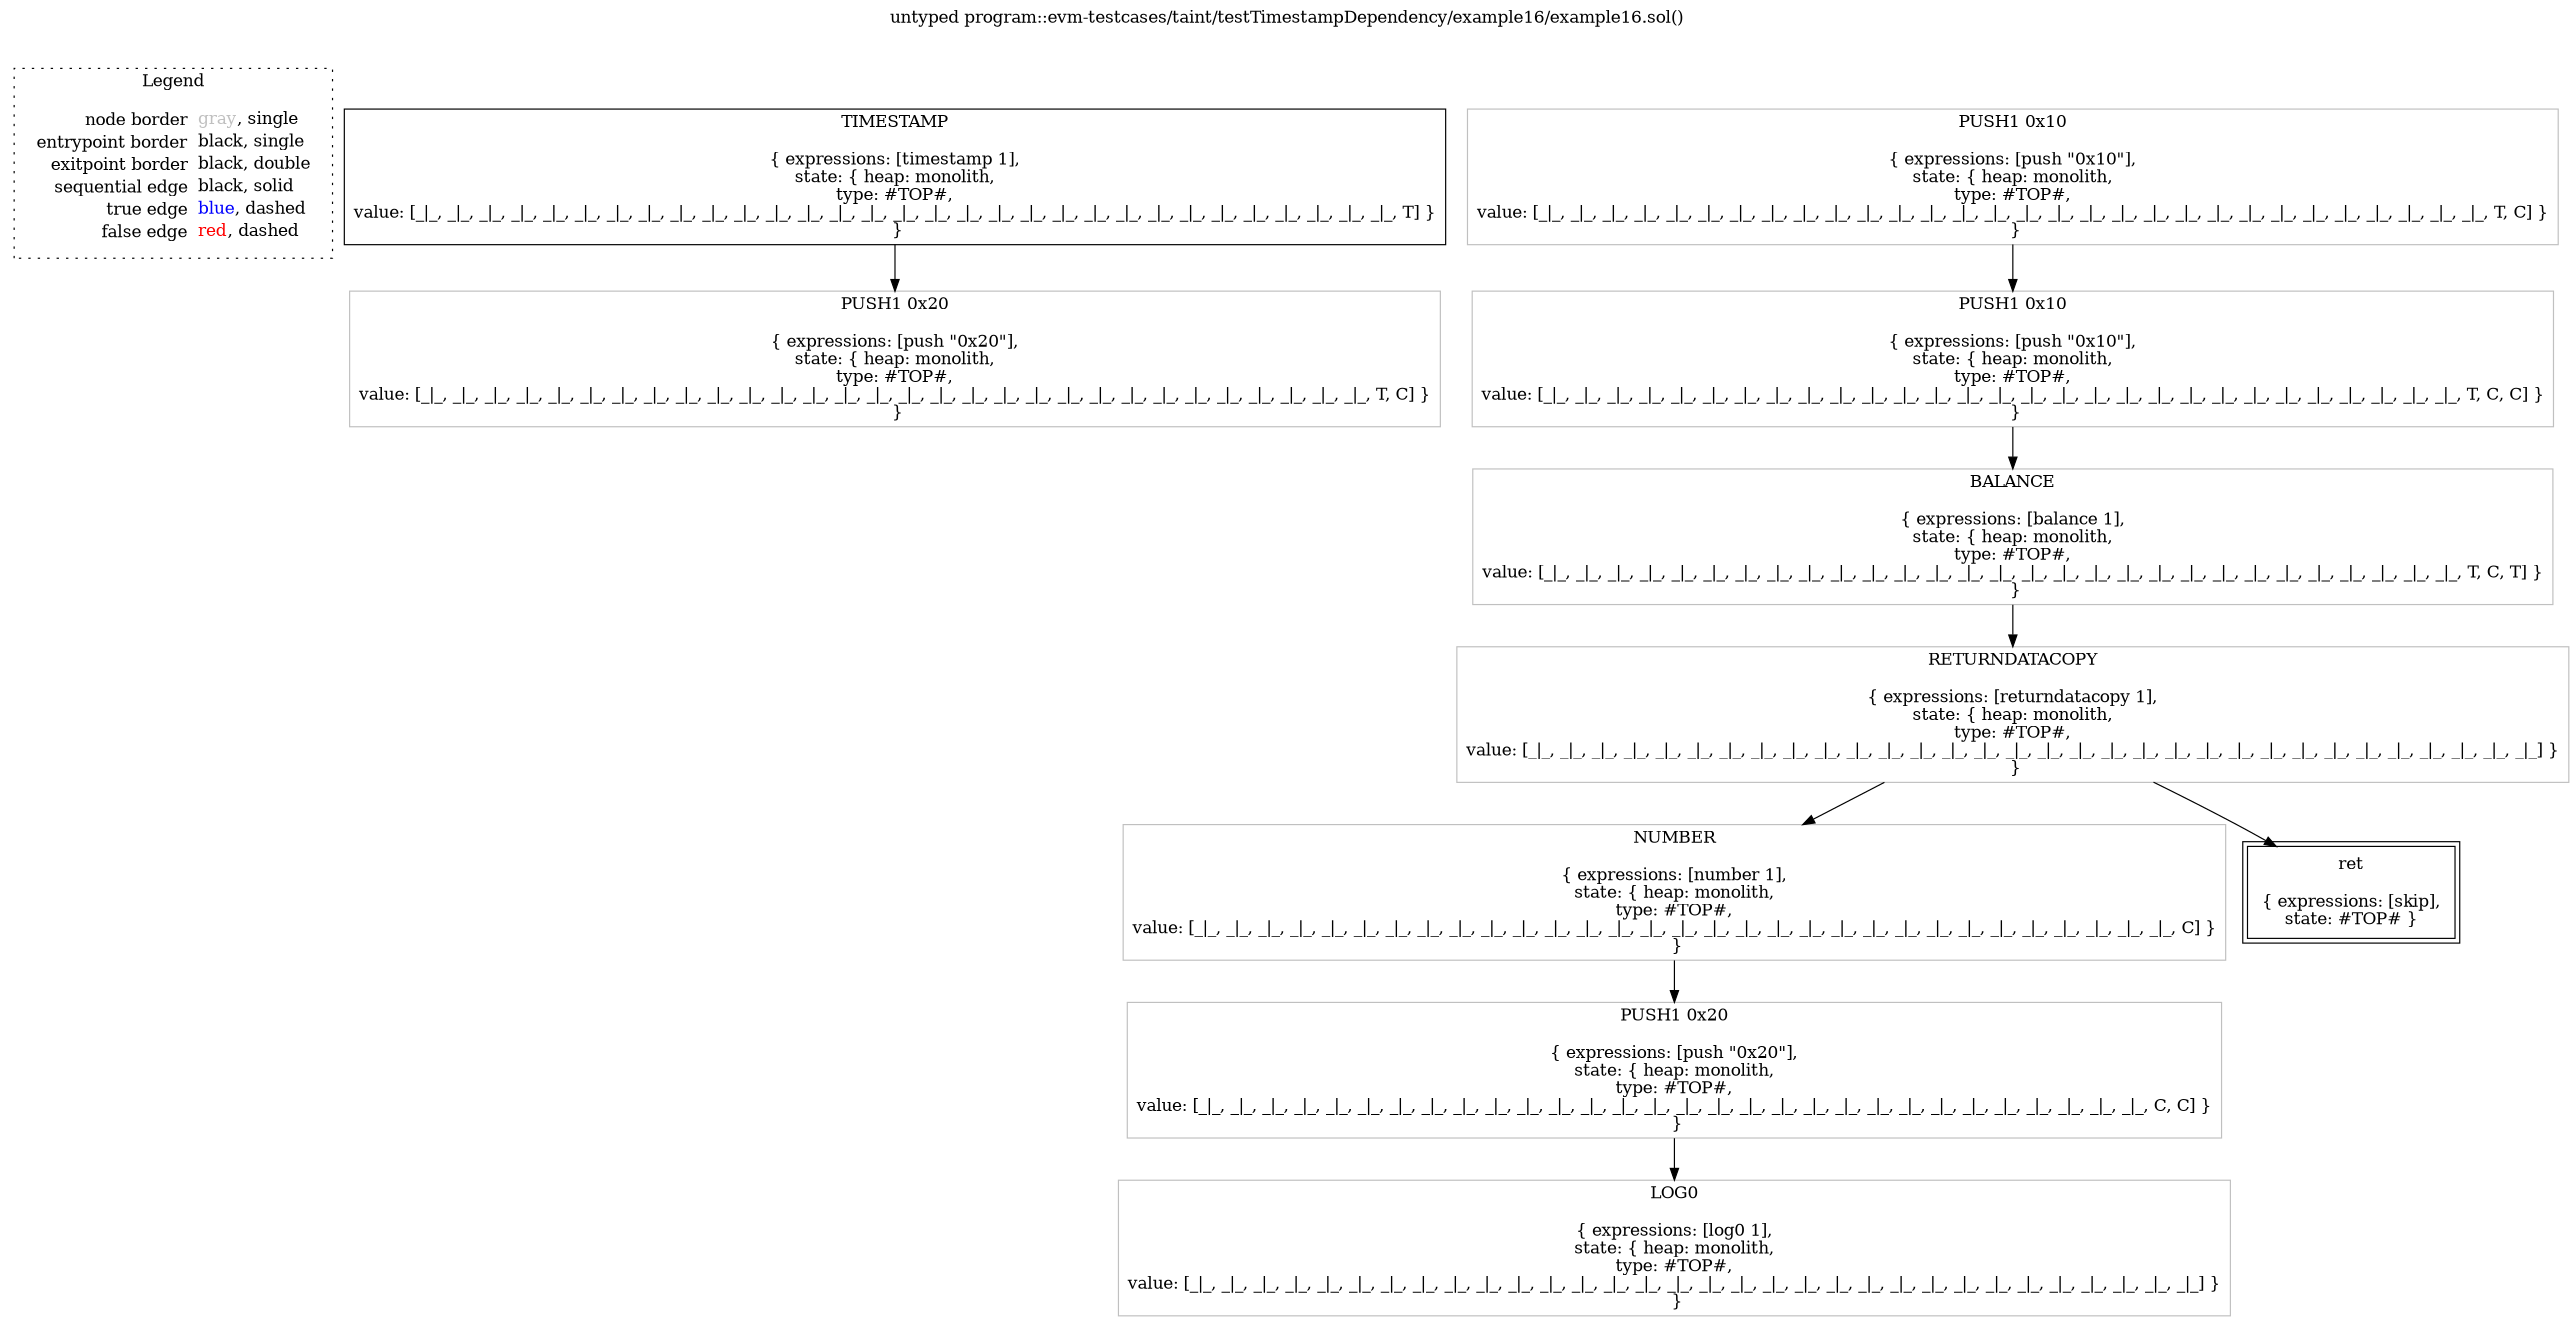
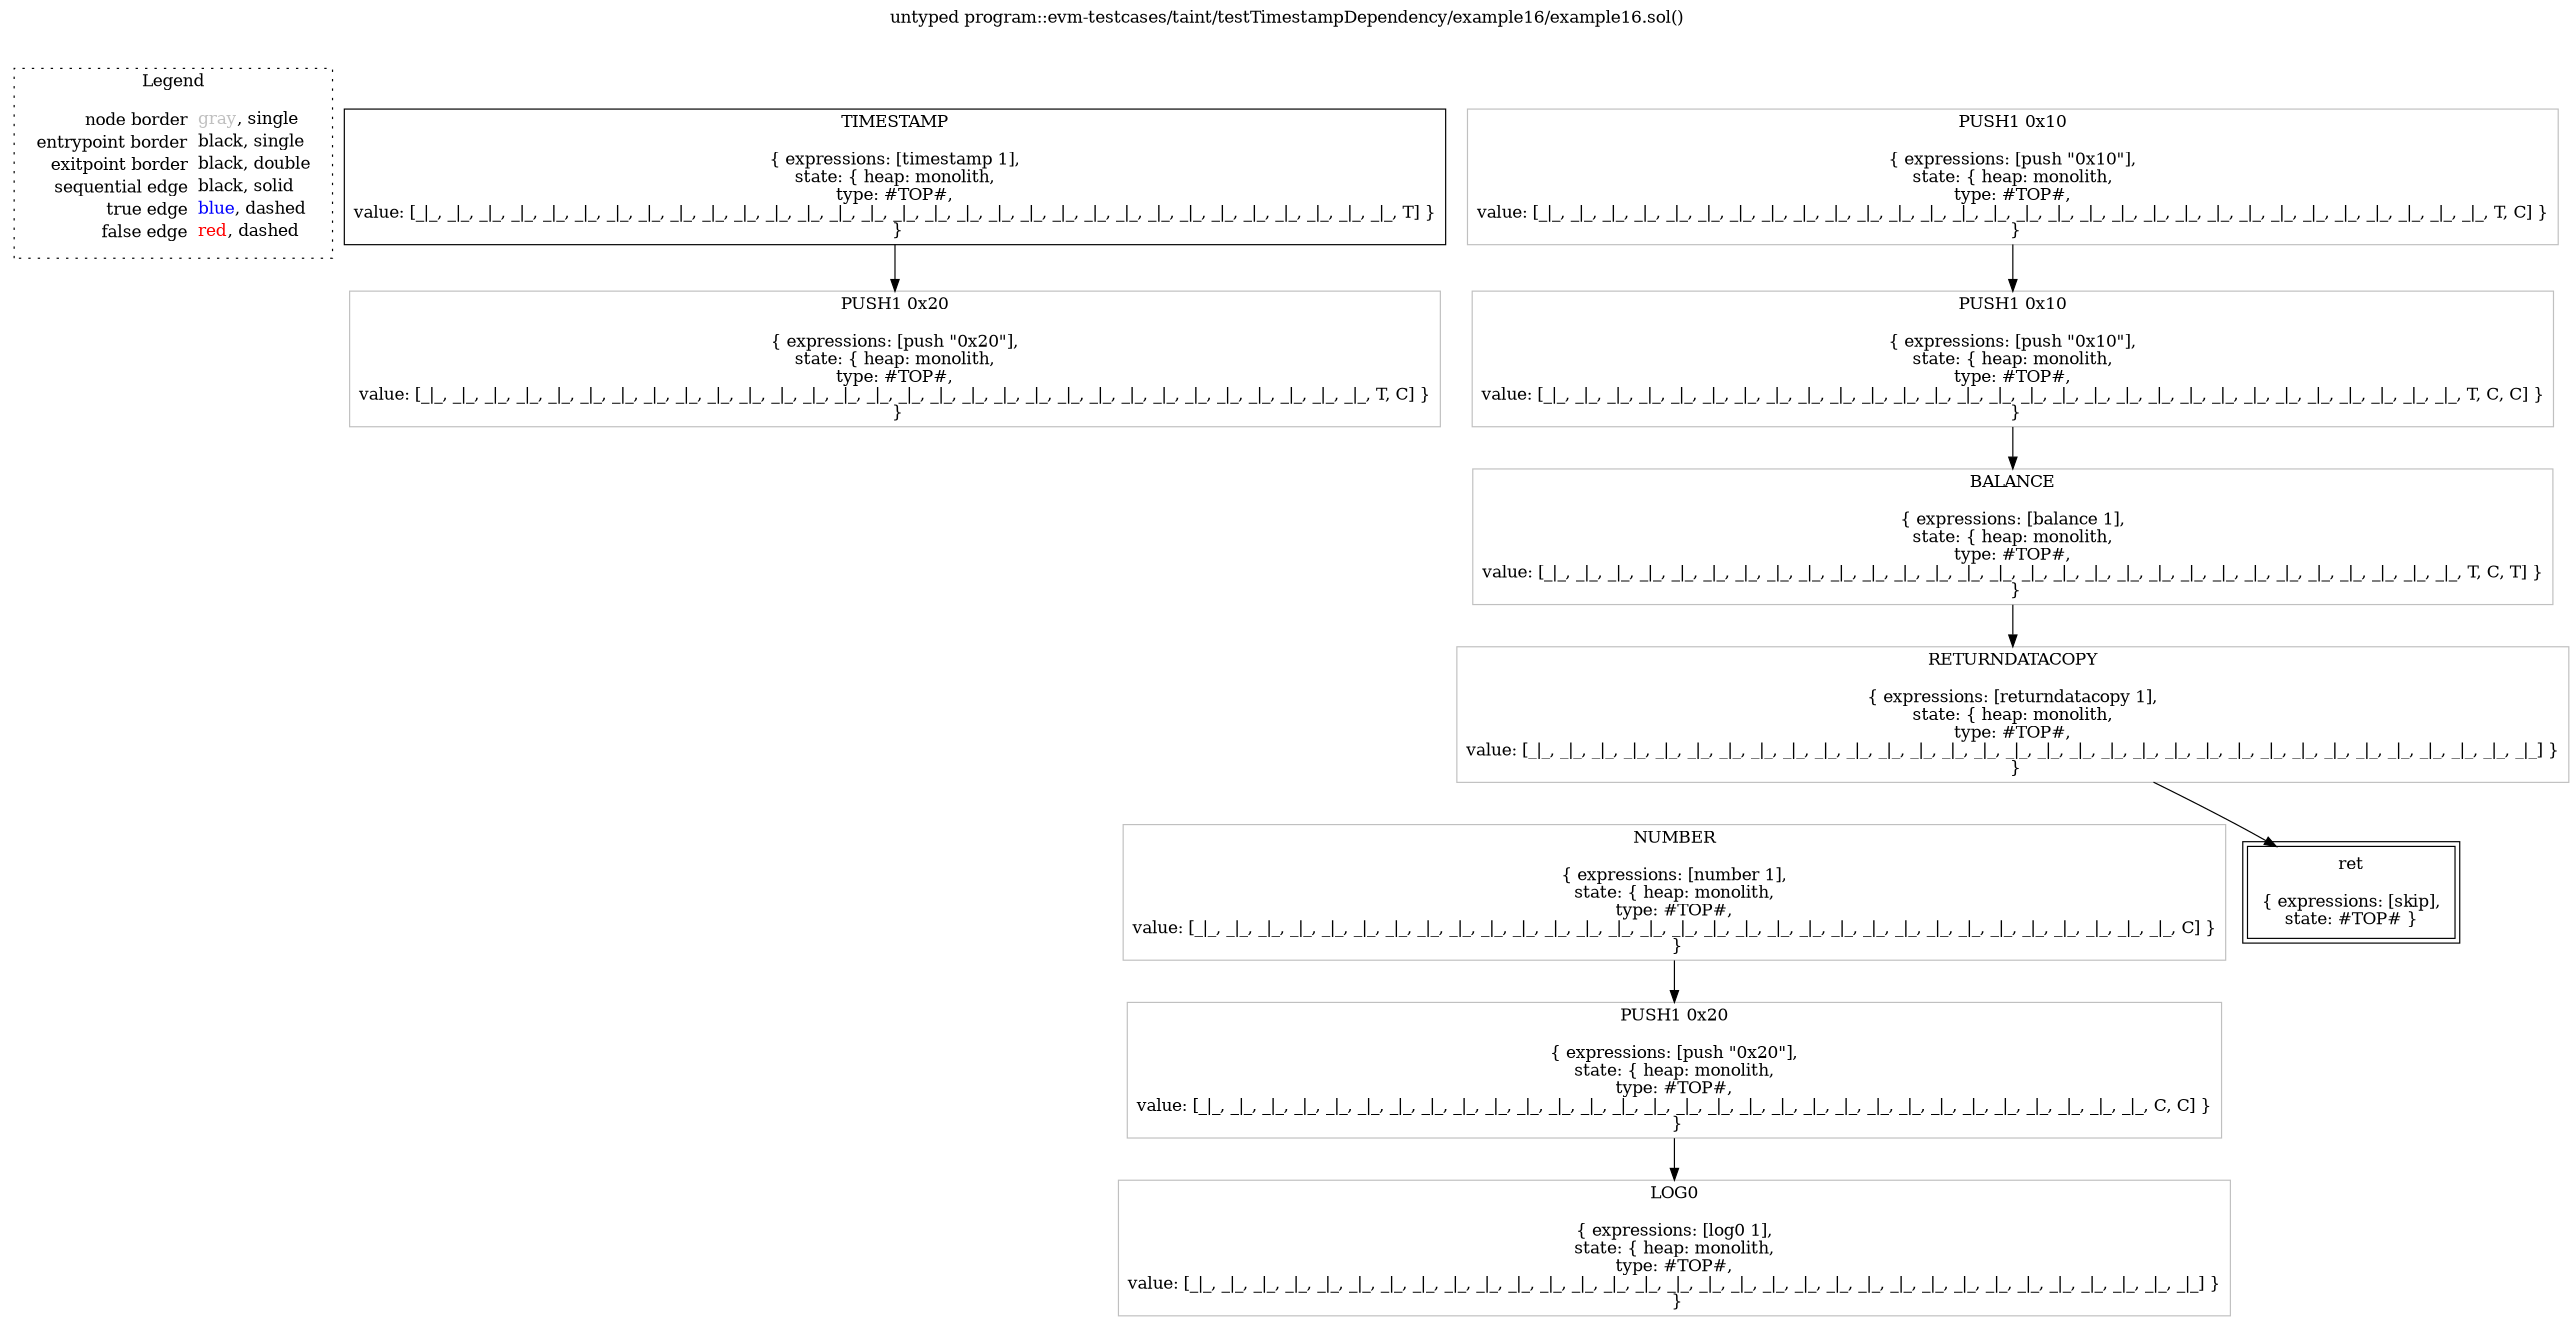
edge "RETURNDATACOPY" -> "NUMBER": removed
